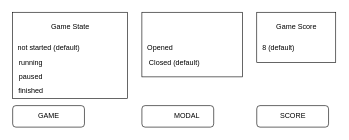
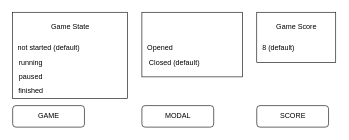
node "MODAL": moved (187, 117) -> (178, 117)
